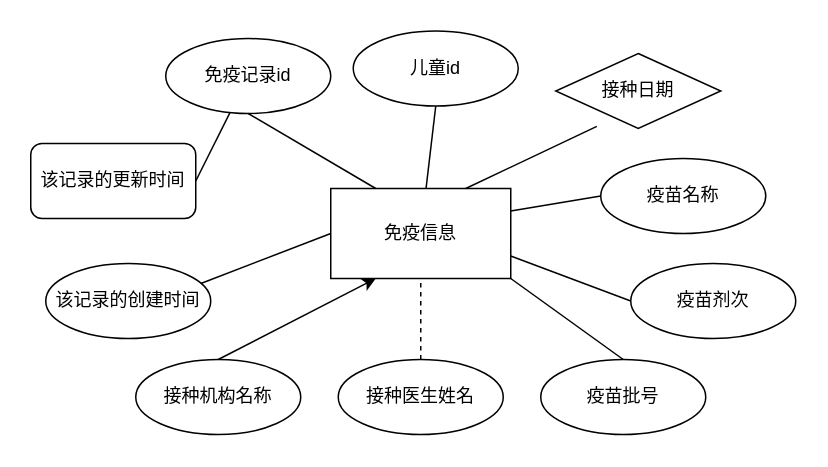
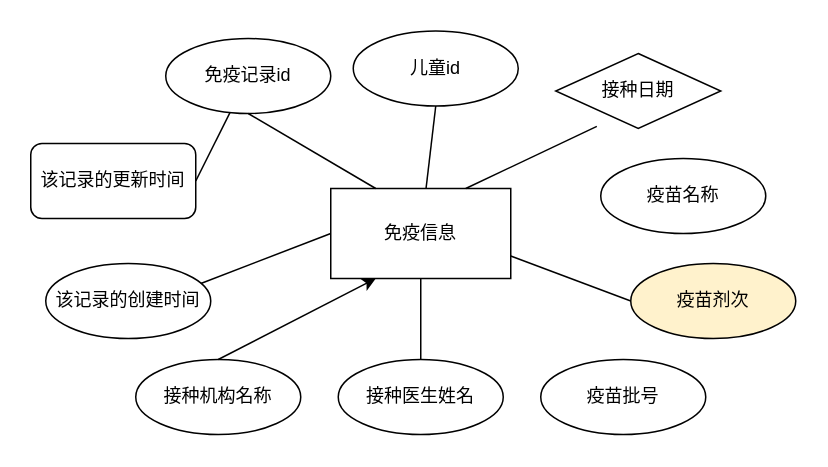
edge "疫苗名称" -- "免疫信息": removed
node "疫苗剂次": fillcolor #ffffff -> #fff2cc
edge "免疫信息" -- "接种医生姓名": style dashed -> solid
edge "免疫信息" -- "疫苗批号": removed
